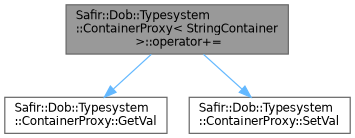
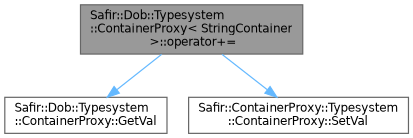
node "Safir::Dob::Typesystem ::ContainerProxy::SetVal": label "Safir::Dob::Typesystem ::ContainerProxy::SetVal" -> "Safir::ContainerProxy::Typesystem ::ContainerProxy::SetVal"
